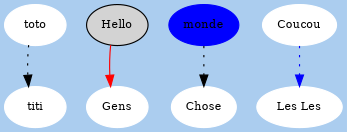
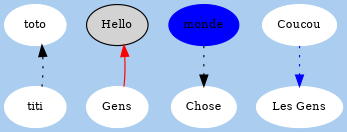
edge "toto" -> "titi": reversed
edge "Hello" -> "Gens": reversed
node "Les Les": label "Les Les" -> "Les Gens"
